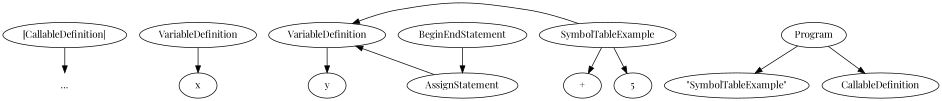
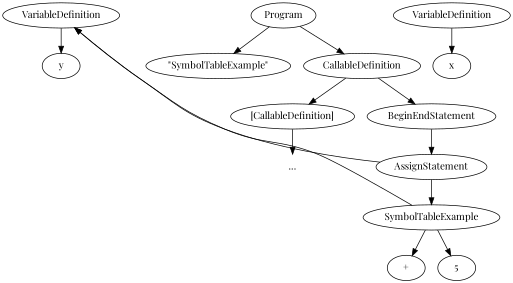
edge "CallableDefinition" -> "[CallableDefinition]": added
edge "CallableDefinition" -> "BeginEndStatement": added
edge "AssignStatement" -> "SymbolTableExample": added
